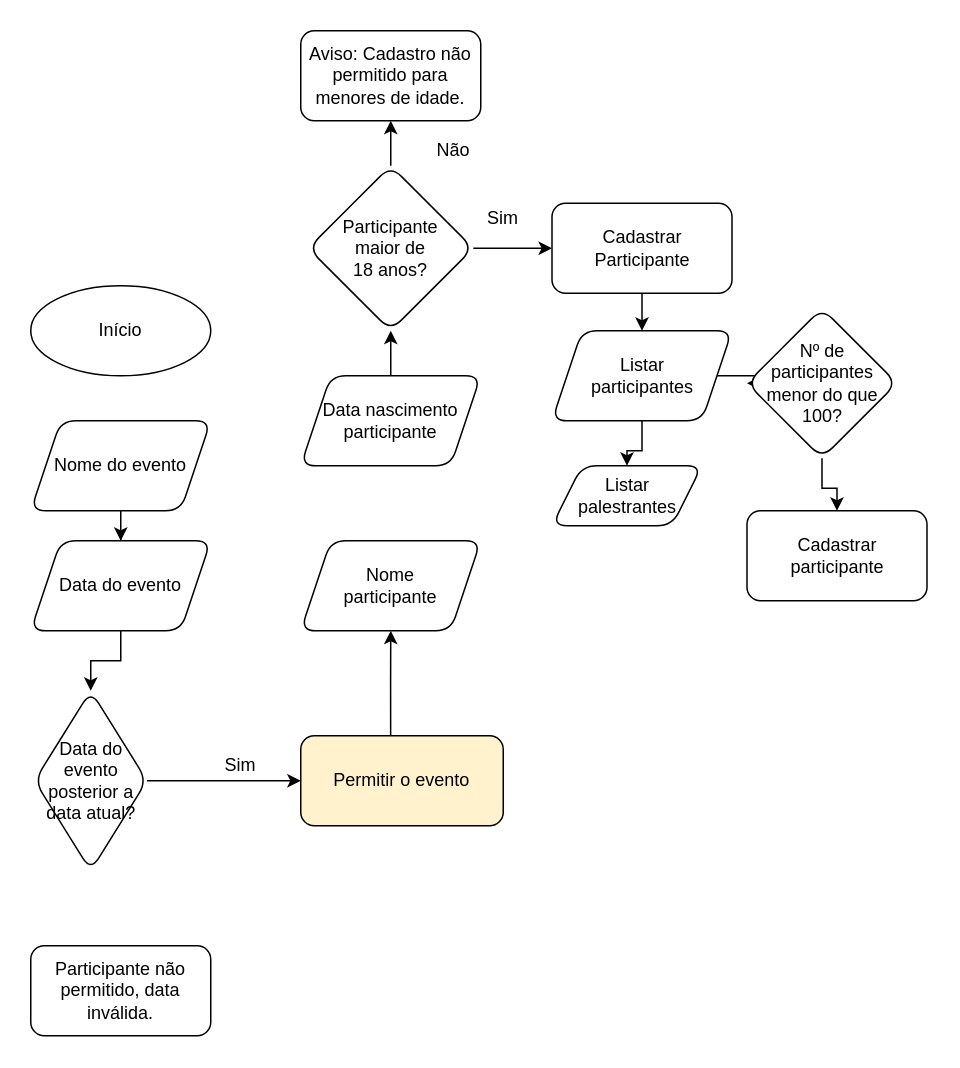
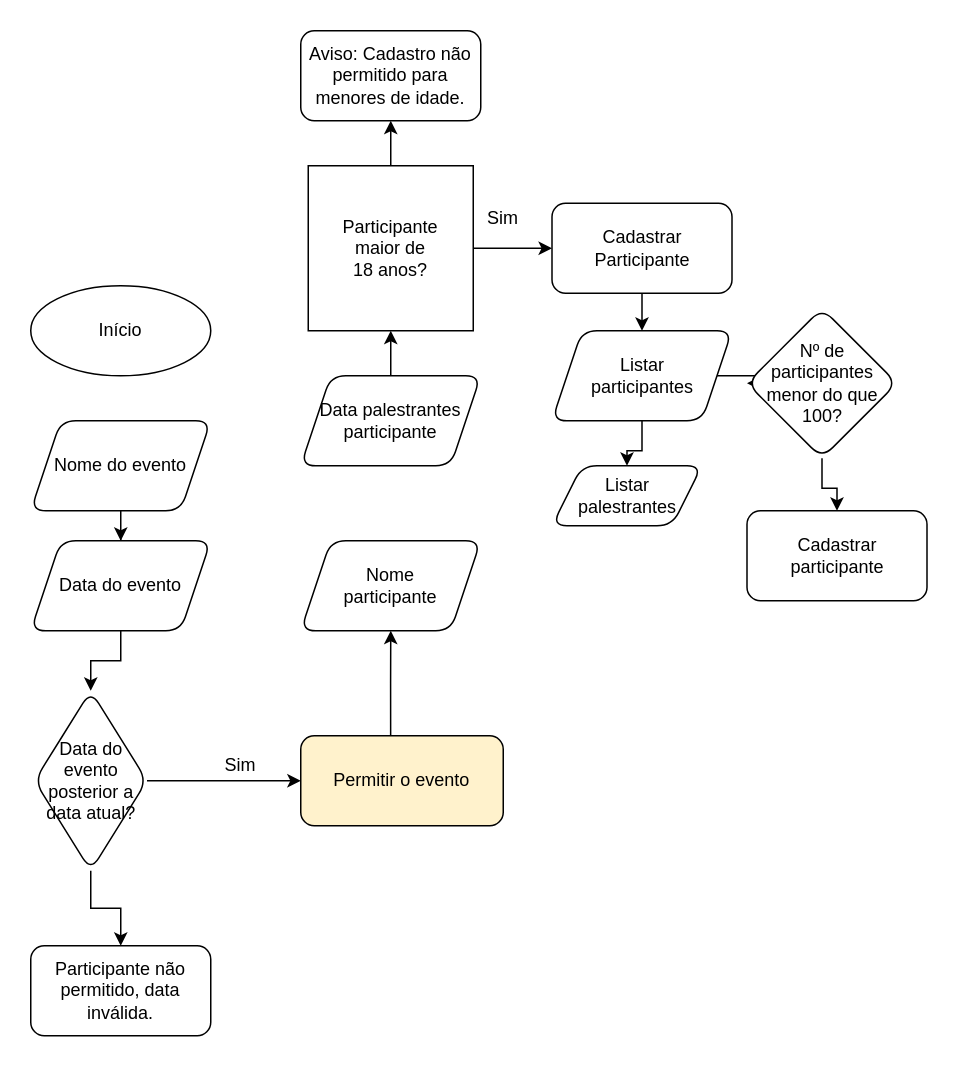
node "Não": removed
node "Participante maior de 18 anos?": shape diamond -> rectangle
node "Data nascimento participante": label "Data nascimento participante" -> "Data palestrantes participante"
edge "Data do evento posterior a data atual?" -> "Participante não permitido, data inválida.": added
